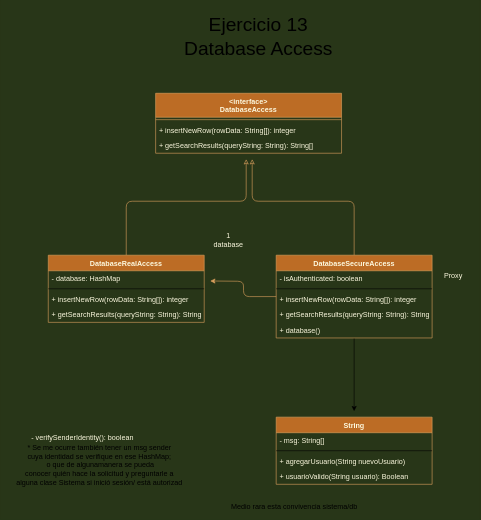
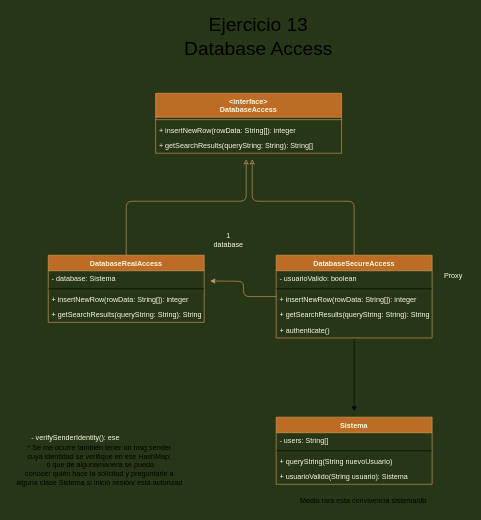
node "- database: HashMap": label "- database: HashMap" -> "- database: Sistema"
node "- isAuthenticated: boolean": label "- isAuthenticated: boolean" -> "- usuarioValido: boolean"
node "+ database()": label "+ database()" -> "+ authenticate()"
node "String": label "String" -> "Sistema"
node "- verifySenderIdentity(): boolean": label "- verifySenderIdentity(): boolean" -> "- verifySenderIdentity(): ese"
node "- msg: String[]": label "- msg: String[]" -> "- users: String[]"
node "+ agregarUsuario(String nuevoUsuario)": label "+ agregarUsuario(String nuevoUsuario)" -> "+ queryString(String nuevoUsuario)"
node "+ usuarioValido(String usuario): Boolean": label "+ usuarioValido(String usuario): Boolean" -> "+ usuarioValido(String usuario): Sistema"
node "Medio rara esta convivencia sistema/db": moved (294, 507) -> (363, 501)
